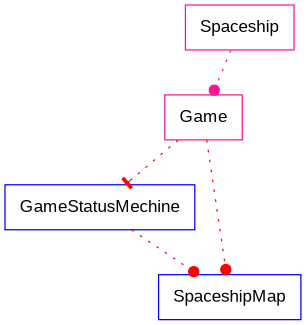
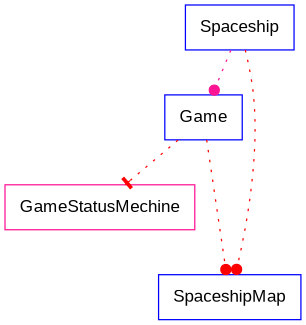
node "Spaceship": color deeppink -> blue
node "Game": color deeppink -> blue
node "GameStatusMechine": color blue -> deeppink
edge "GameStatusMechine" -> "SpaceshipMap": now "Spaceship" -> "SpaceshipMap"
